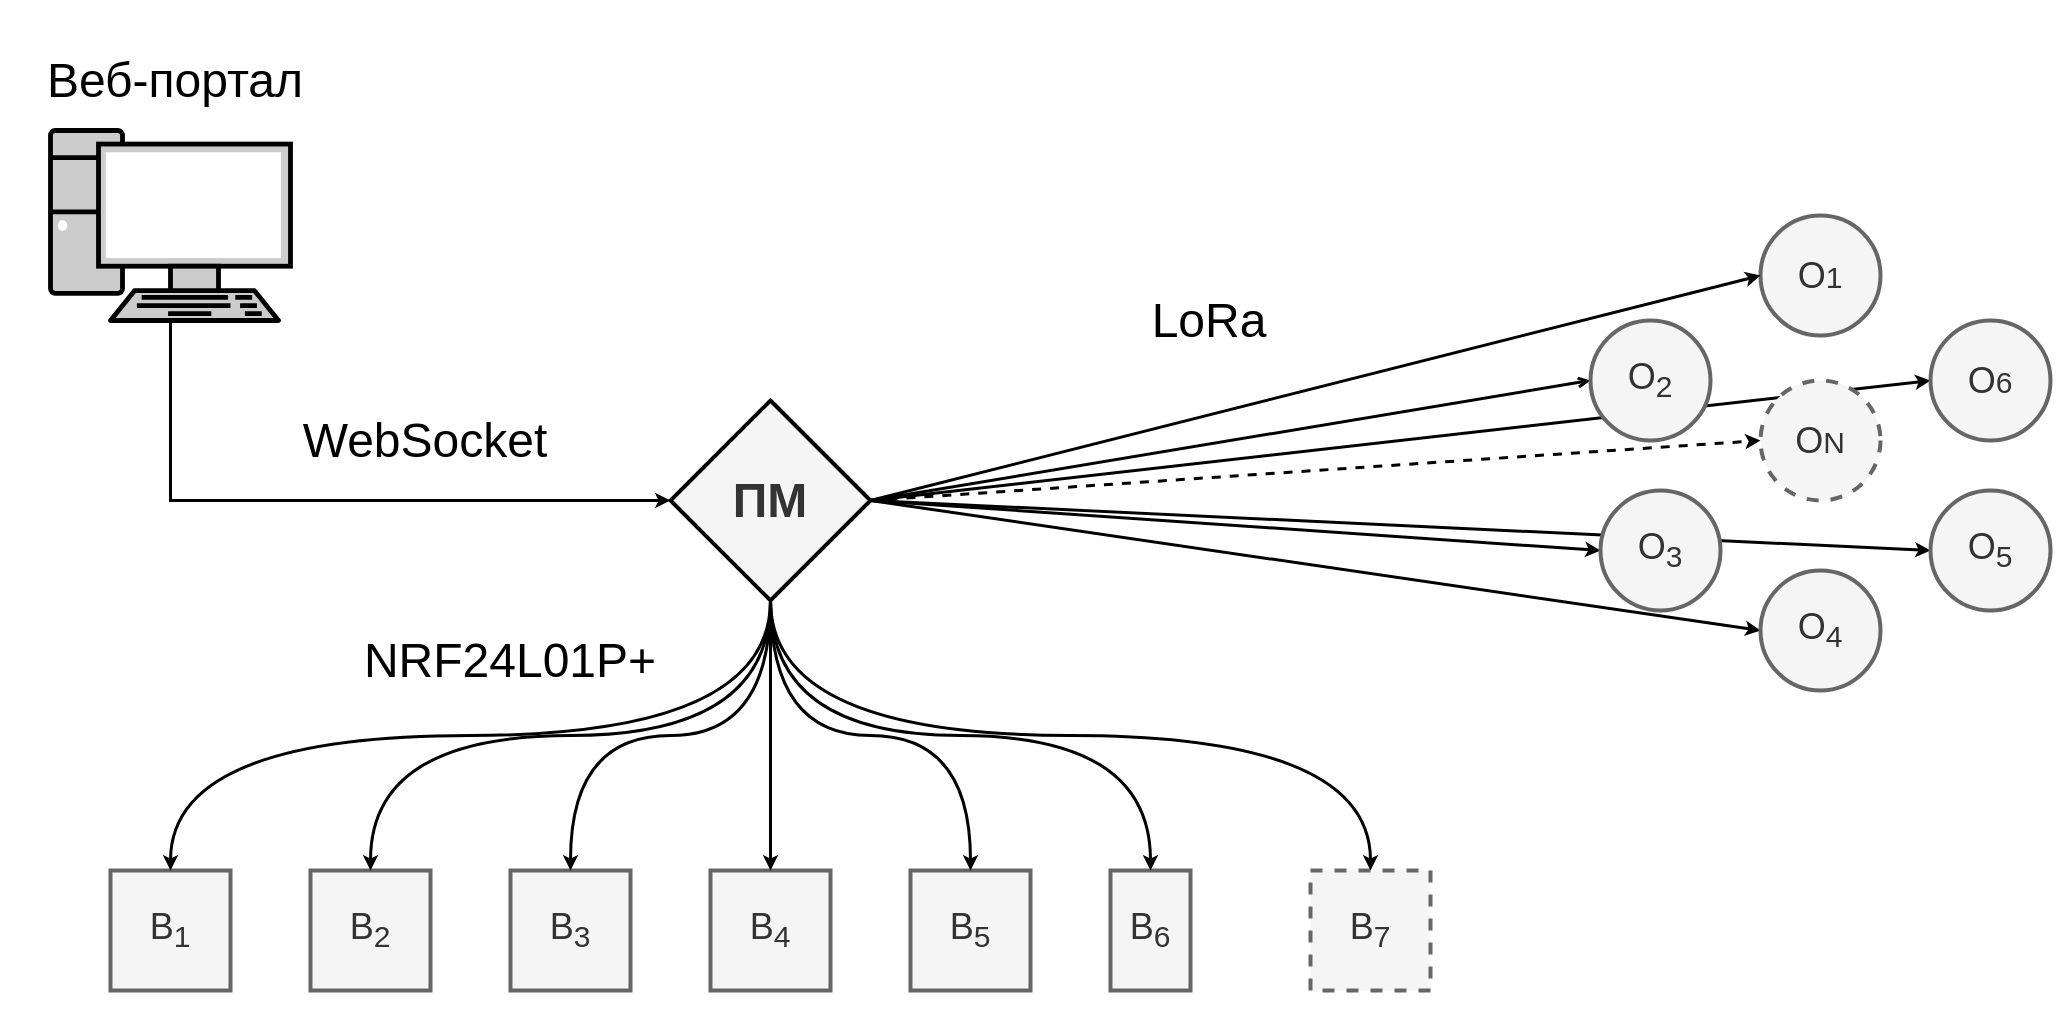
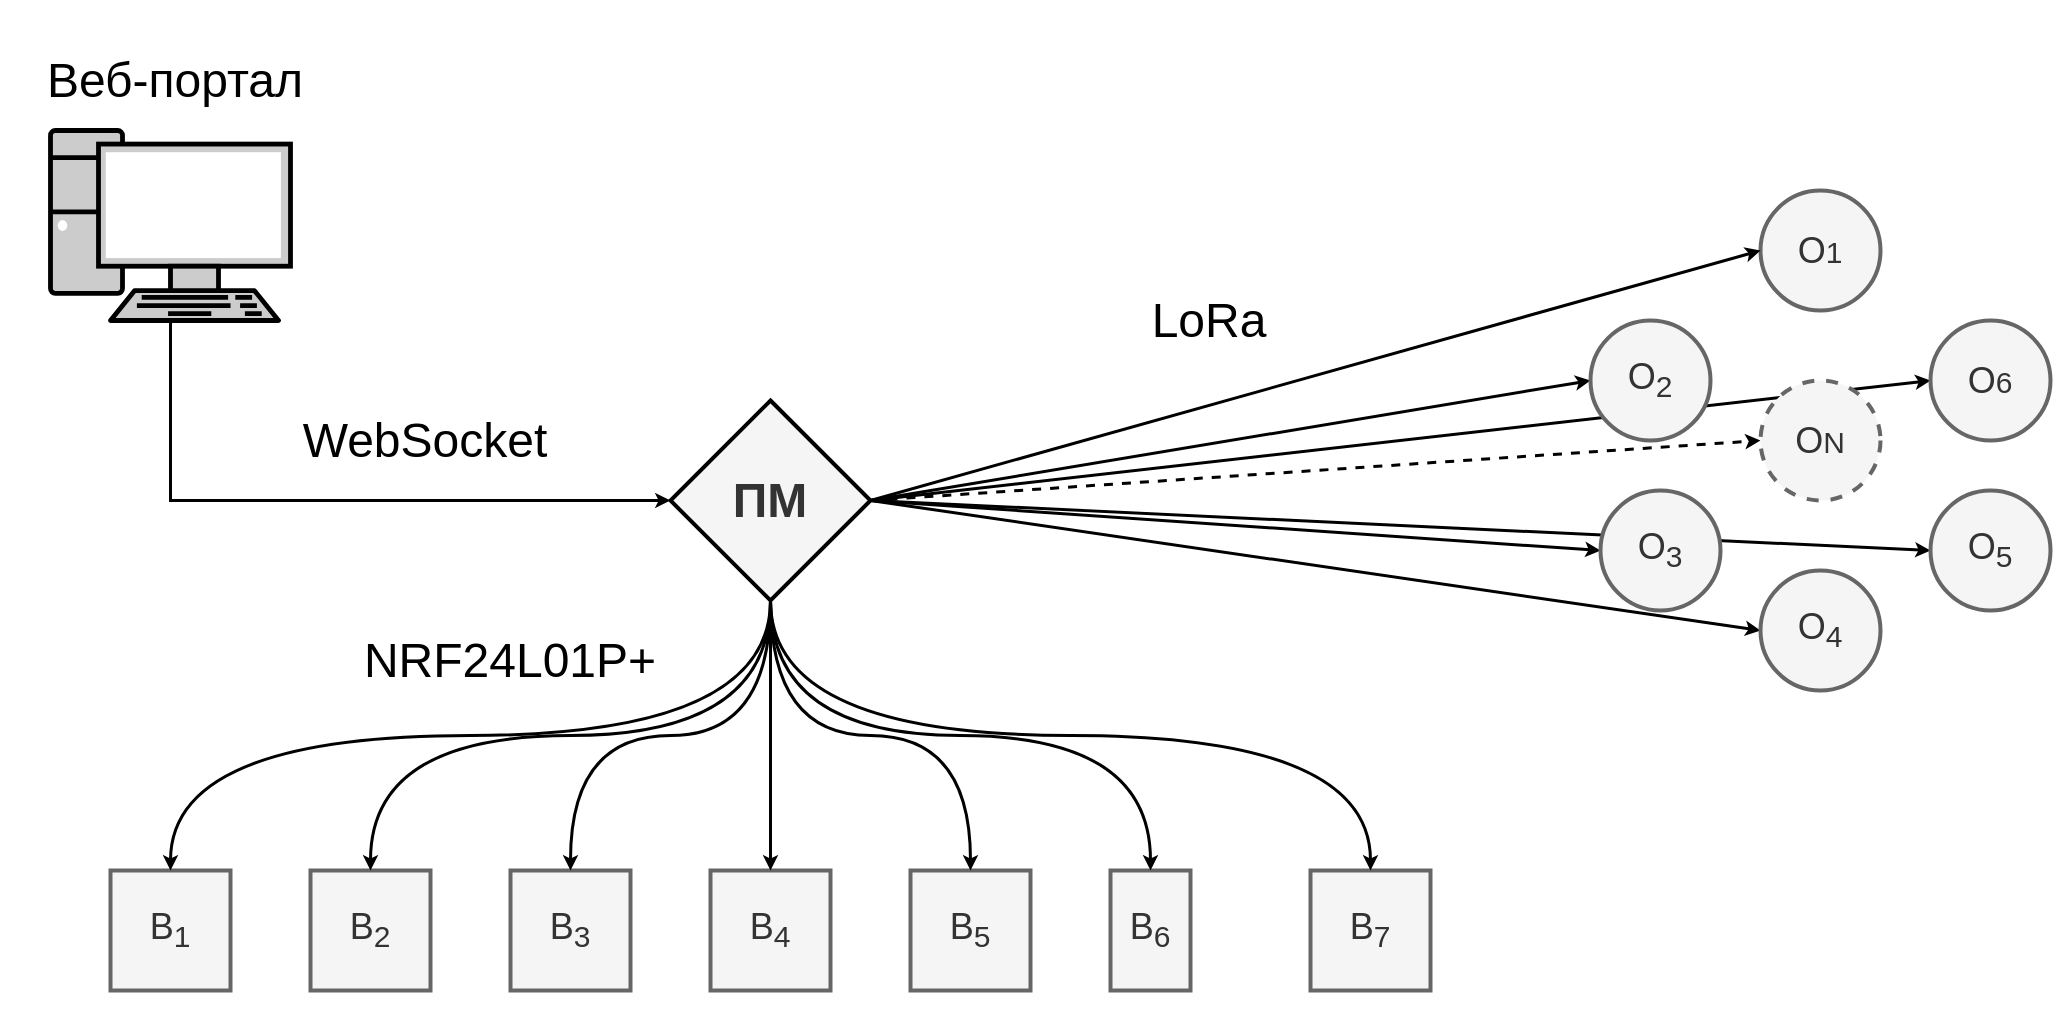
node "О1": moved (1821, 276) -> (1821, 251)
edge "ПМ" -> "О2": arrowhead open -> classic
node "В7": style dashed -> solid
